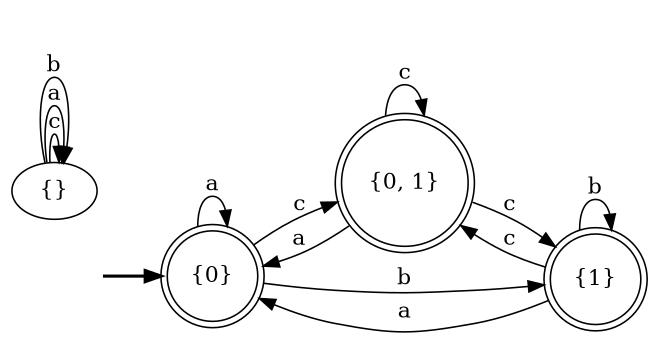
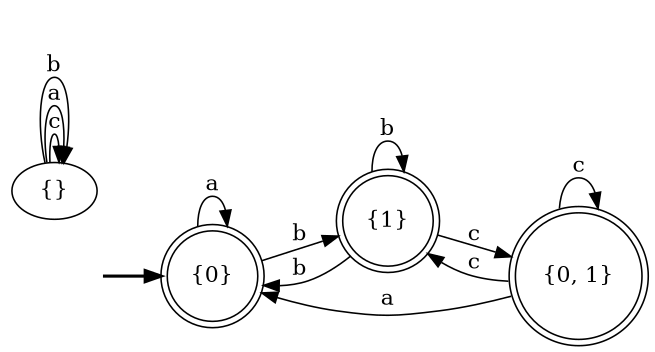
edge "{0}" -> "{0, 1}": removed, label "c"
edge "{1}" -> "{0}": label "a" -> "b"
